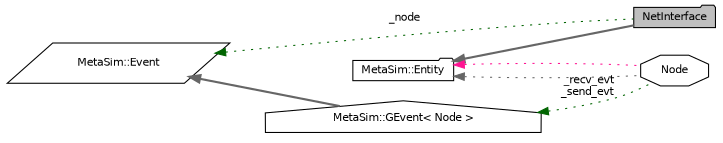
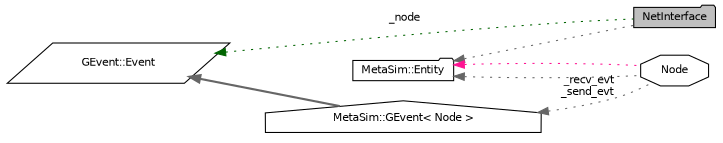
edge "NetInterface" -> "MetaSim::Entity": style bold -> dotted
node "MetaSim::Event": label "MetaSim::Event" -> "GEvent::Event"
edge "Node" -> "MetaSim::GEvent< Node >": color darkgreen -> gray40
